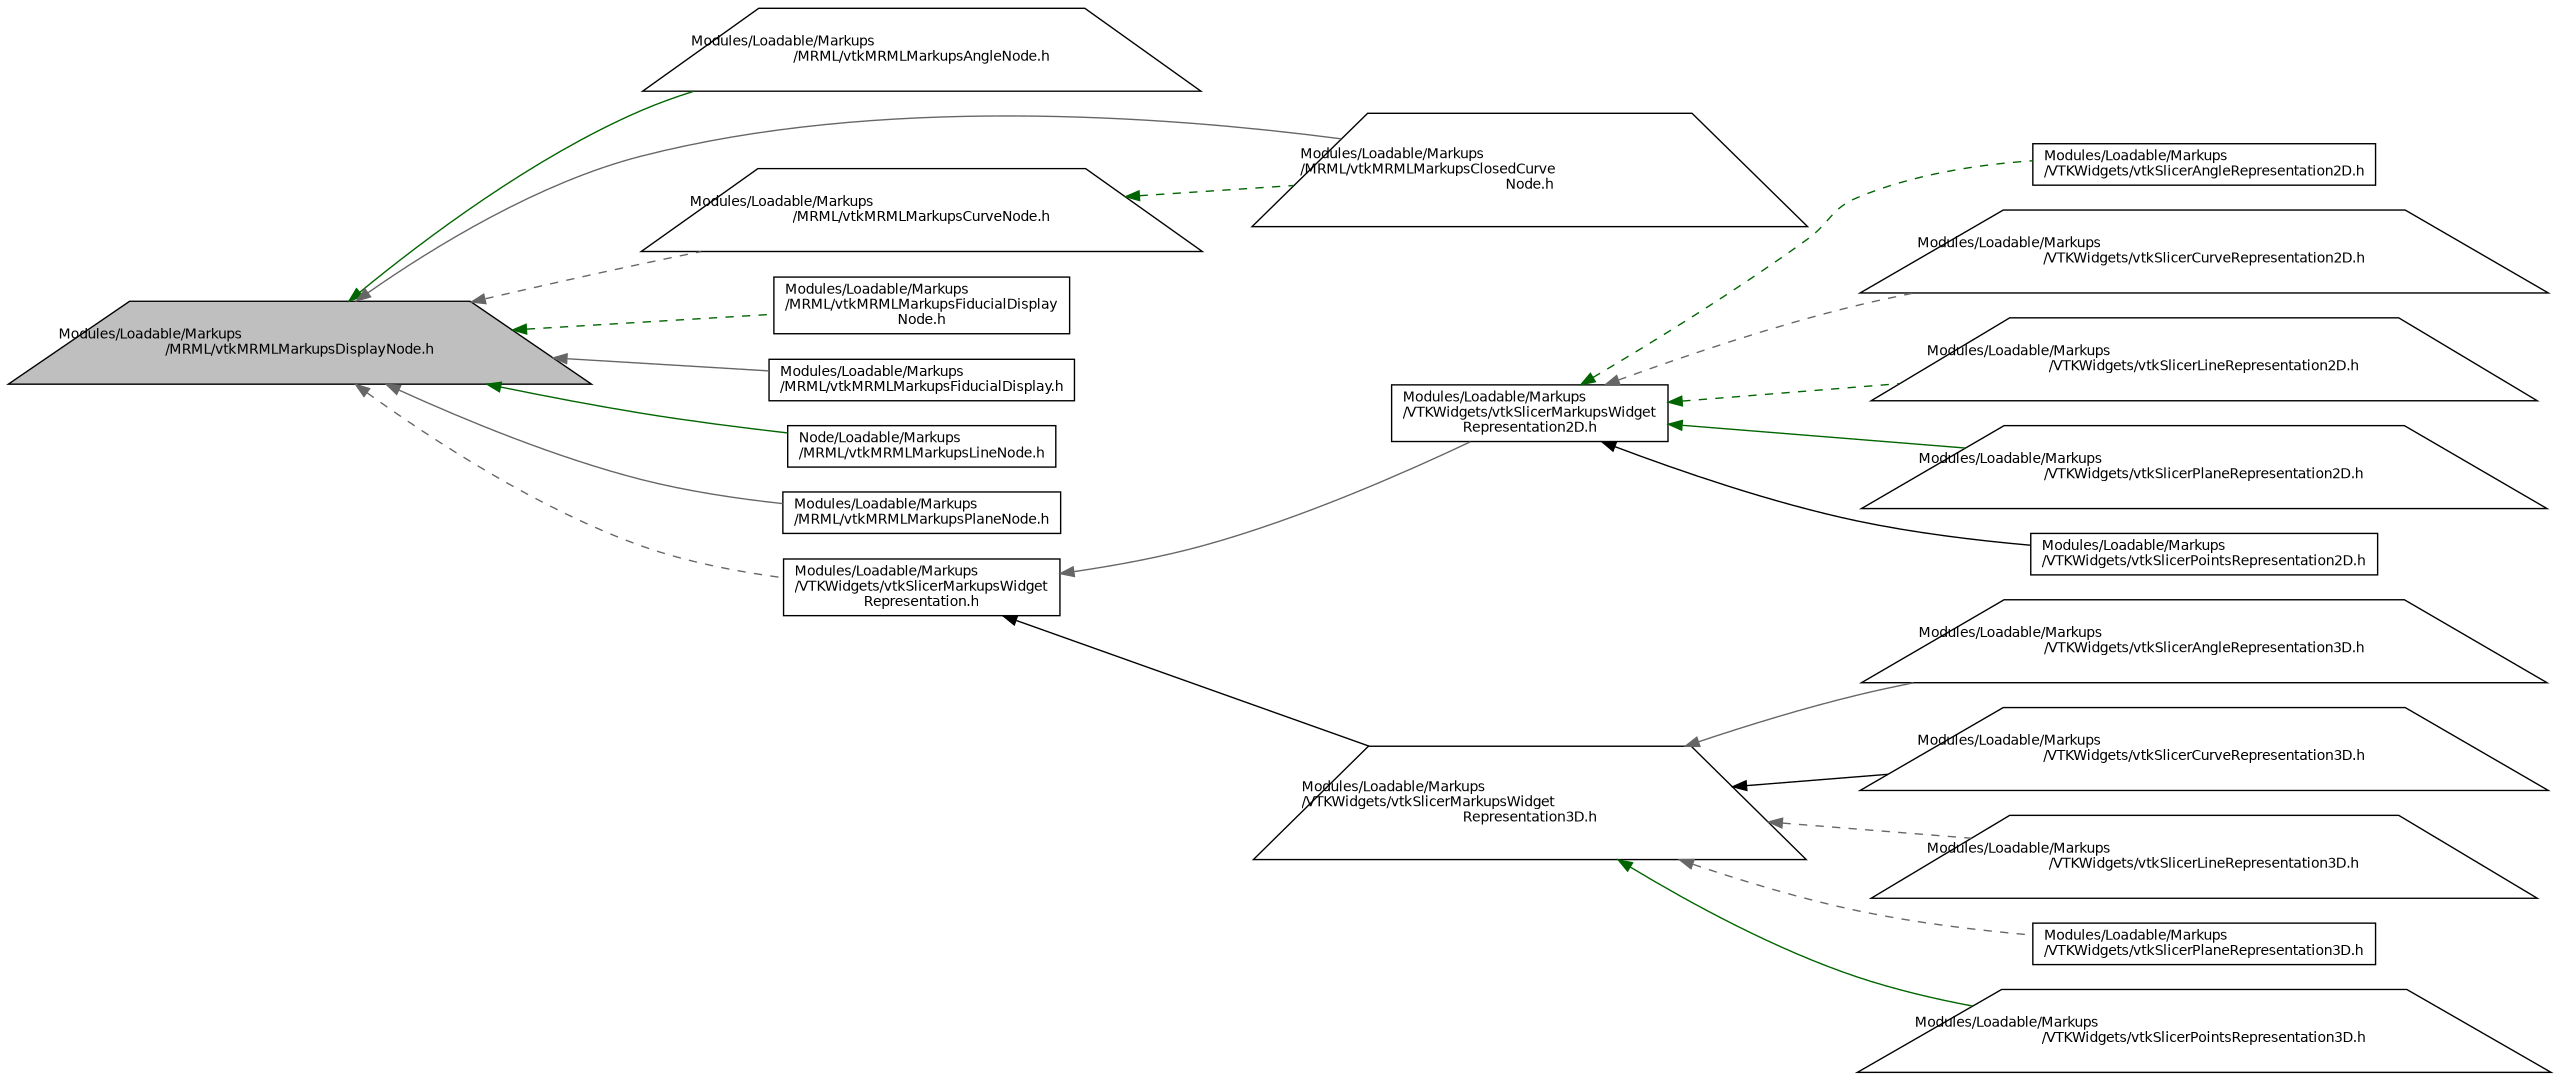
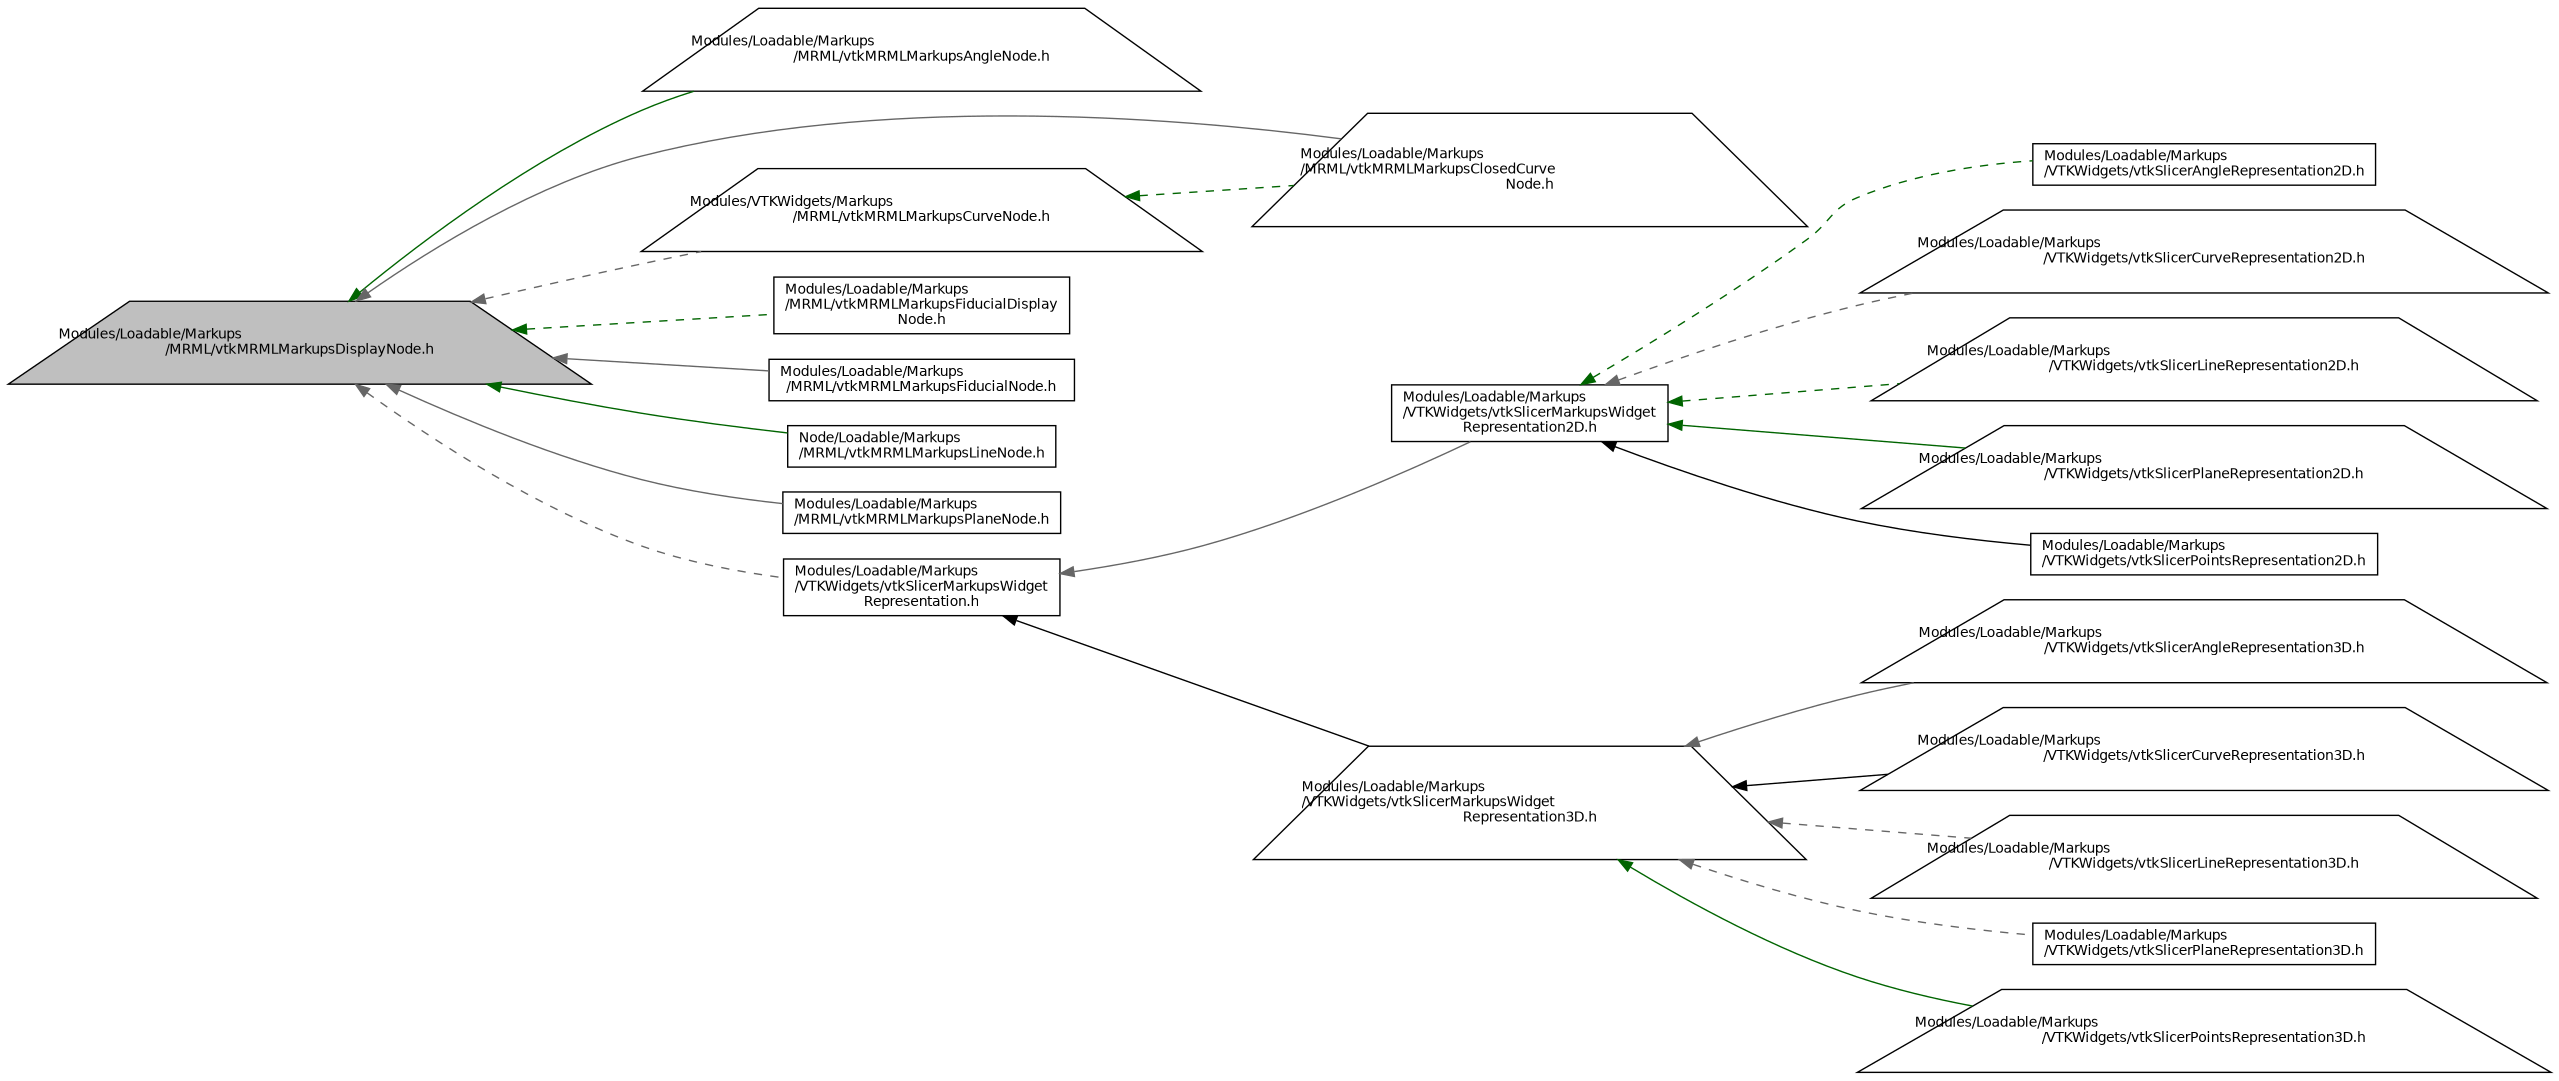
node "Modules/Loadable/Markups /MRML/vtkMRMLMarkupsCurveNode.h": label "Modules/Loadable/Markups /MRML/vtkMRMLMarkupsCurveNode.h" -> "Modules/VTKWidgets/Markups /MRML/vtkMRMLMarkupsCurveNode.h"
node "Modules/Loadable/Markups /MRML/vtkMRMLMarkupsFiducialDisplay.h": label "Modules/Loadable/Markups /MRML/vtkMRMLMarkupsFiducialDisplay.h" -> "Modules/Loadable/Markups /MRML/vtkMRMLMarkupsFiducialNode.h"
